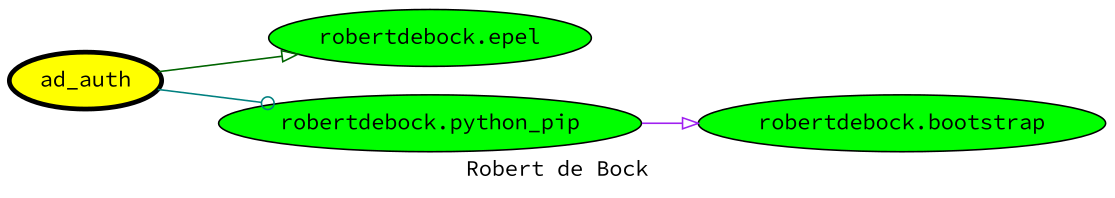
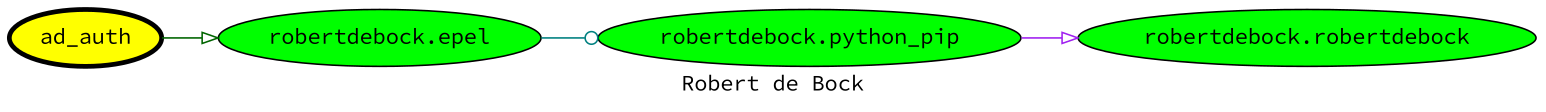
edge "ad_auth" -> "robertdebock.python_pip": now "robertdebock.epel" -> "robertdebock.python_pip"
node "robertdebock.bootstrap": label "robertdebock.bootstrap" -> "robertdebock.robertdebock"
